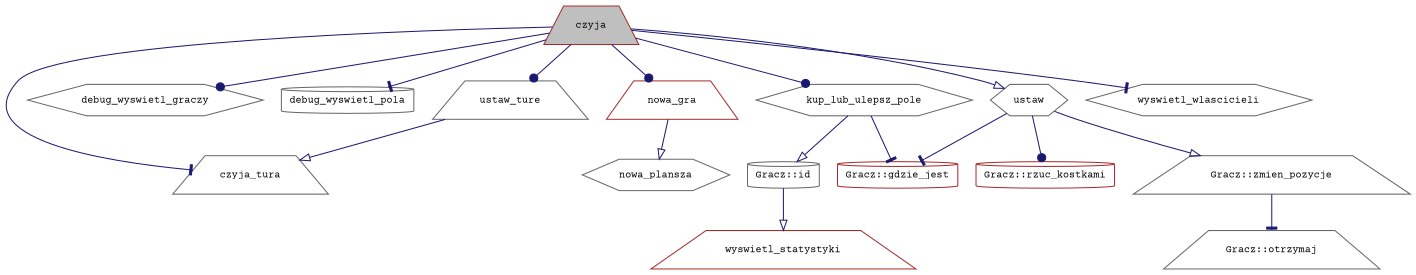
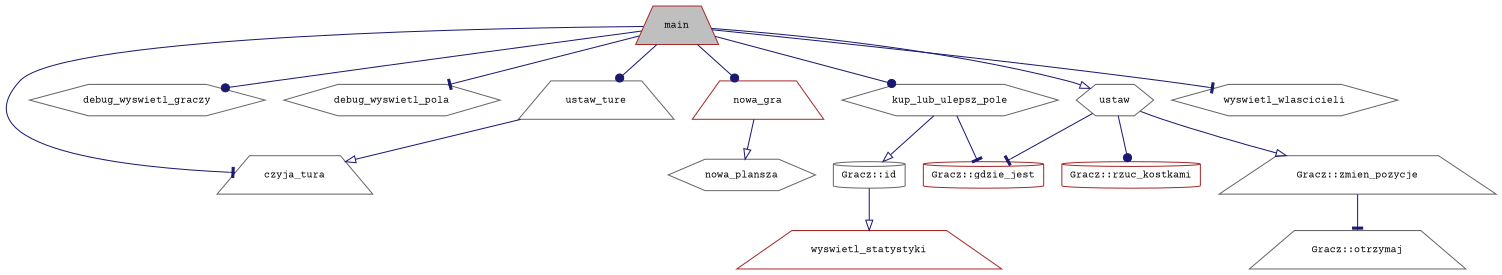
node "czyja": label "czyja" -> "main"
node "debug_wyswietl_pola": shape cylinder -> hexagon
